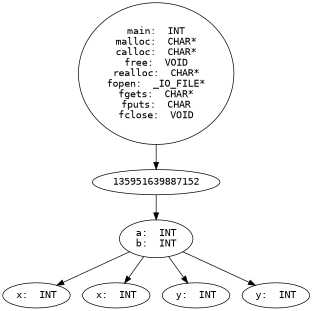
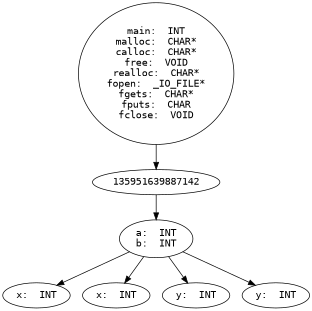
node "135951639887152": label "135951639887152" -> "135951639887142"
